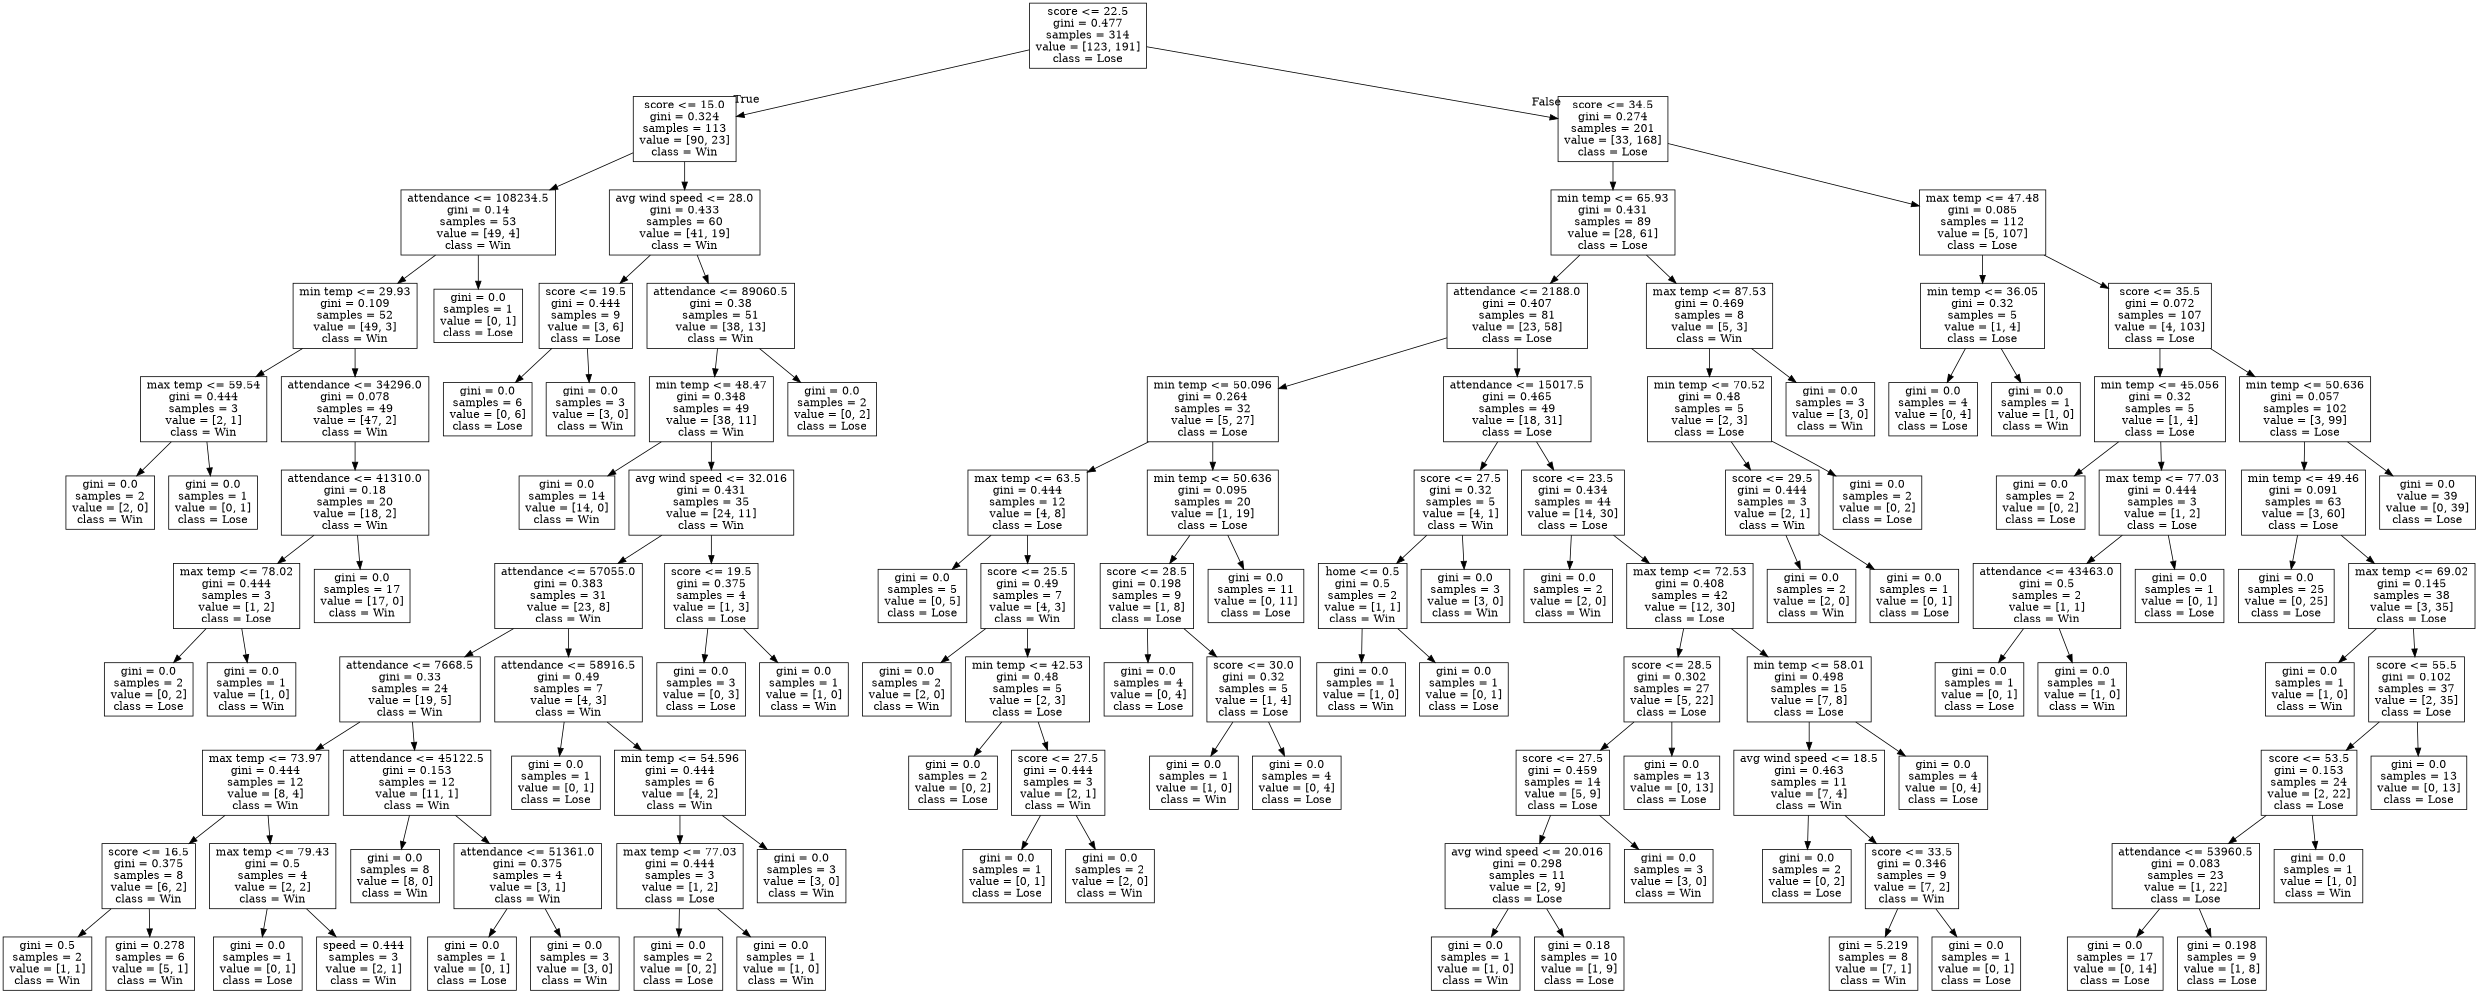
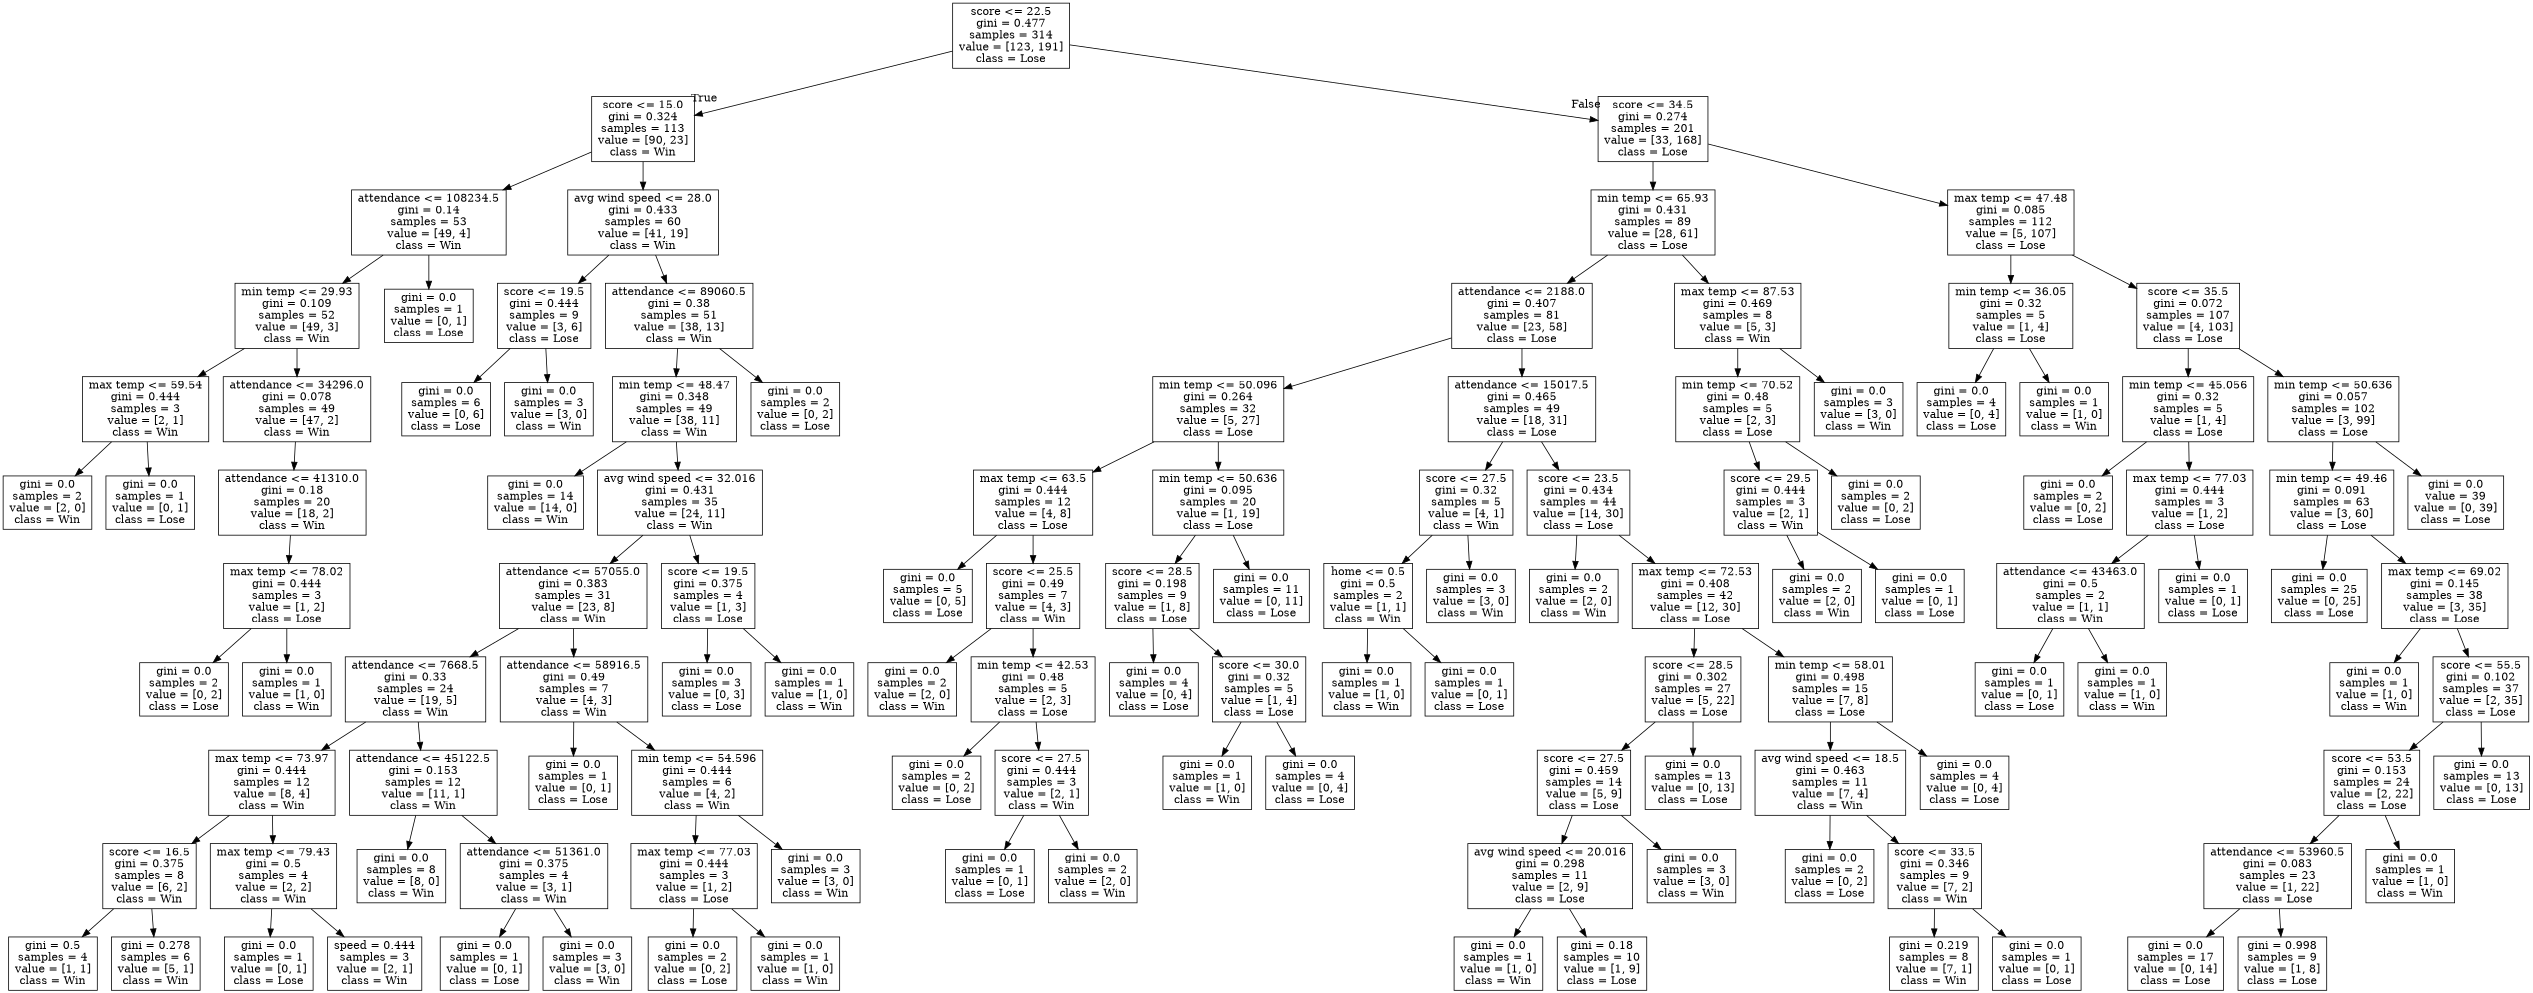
node "gini = 0.0 samples = 17 value = [17, 0] class = Win": removed
node "gini = 0.5 samples = 2 value = [1, 1] class = Win": label "gini = 0.5 samples = 2 value = [1, 1] class = Win" -> "gini = 0.5 samples = 4 value = [1, 1] class = Win"
node "gini = 5.219 samples = 8 value = [7, 1] class = Win": label "gini = 5.219 samples = 8 value = [7, 1] class = Win" -> "gini = 0.219 samples = 8 value = [7, 1] class = Win"
node "gini = 0.198 samples = 9 value = [1, 8] class = Lose": label "gini = 0.198 samples = 9 value = [1, 8] class = Lose" -> "gini = 0.998 samples = 9 value = [1, 8] class = Lose"
